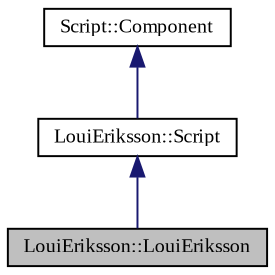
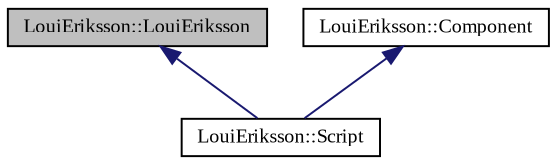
node "Script::Component": label "Script::Component" -> "LouiEriksson::Component"
edge "LouiEriksson::LouiEriksson" -> "LouiEriksson::Script": reversed
